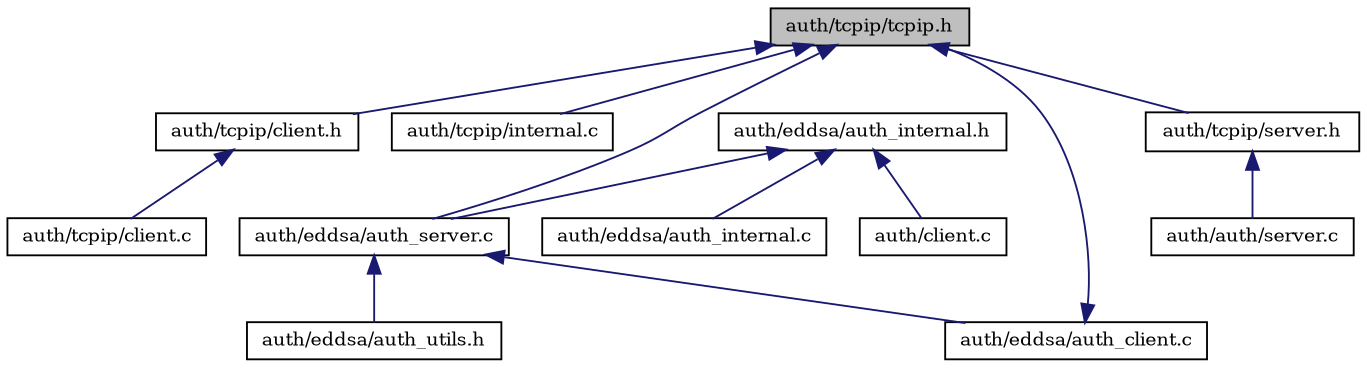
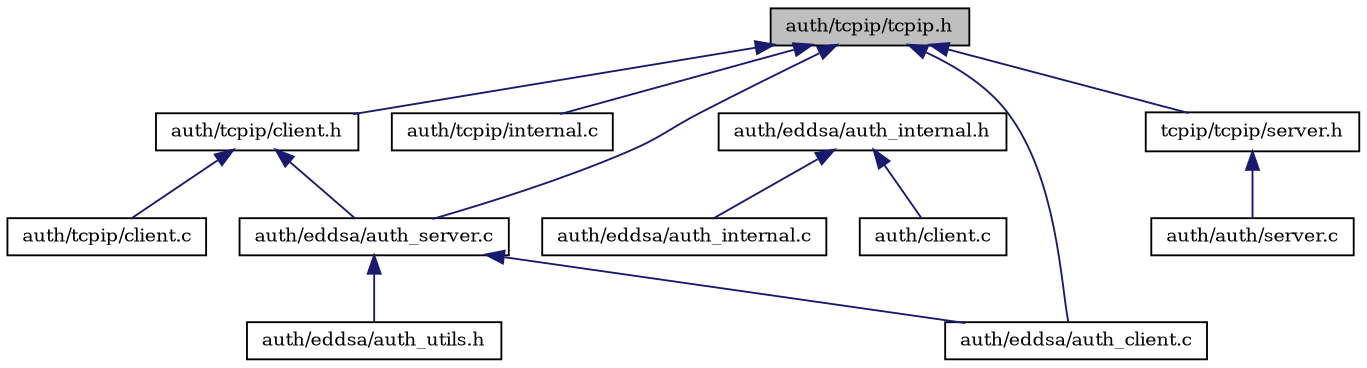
node "auth/tcpip/server.h": label "auth/tcpip/server.h" -> "tcpip/tcpip/server.h"
edge "auth/tcpip/tcpip.h" -> "auth/eddsa/auth_client.c": reversed
edge "auth/eddsa/auth_server.c" -> "auth/eddsa/auth_internal.h": now "auth/eddsa/auth_server.c" -> "auth/tcpip/client.h"
